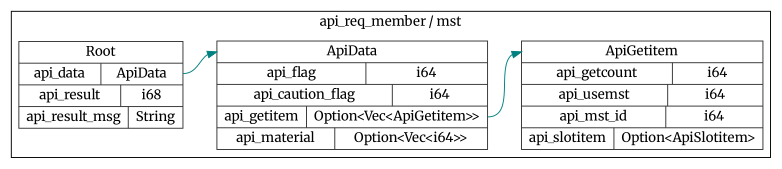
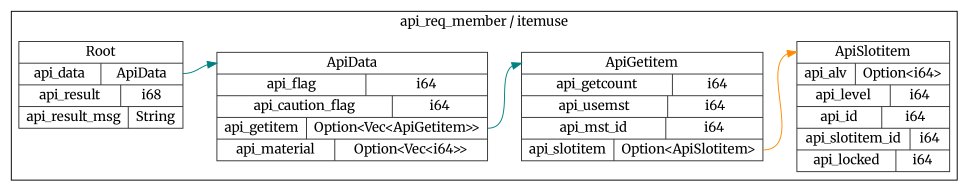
cluster "api_req_member / mst": label "api_req_member / mst" -> "api_req_member / itemuse"
node "ApiSlotitem": added
